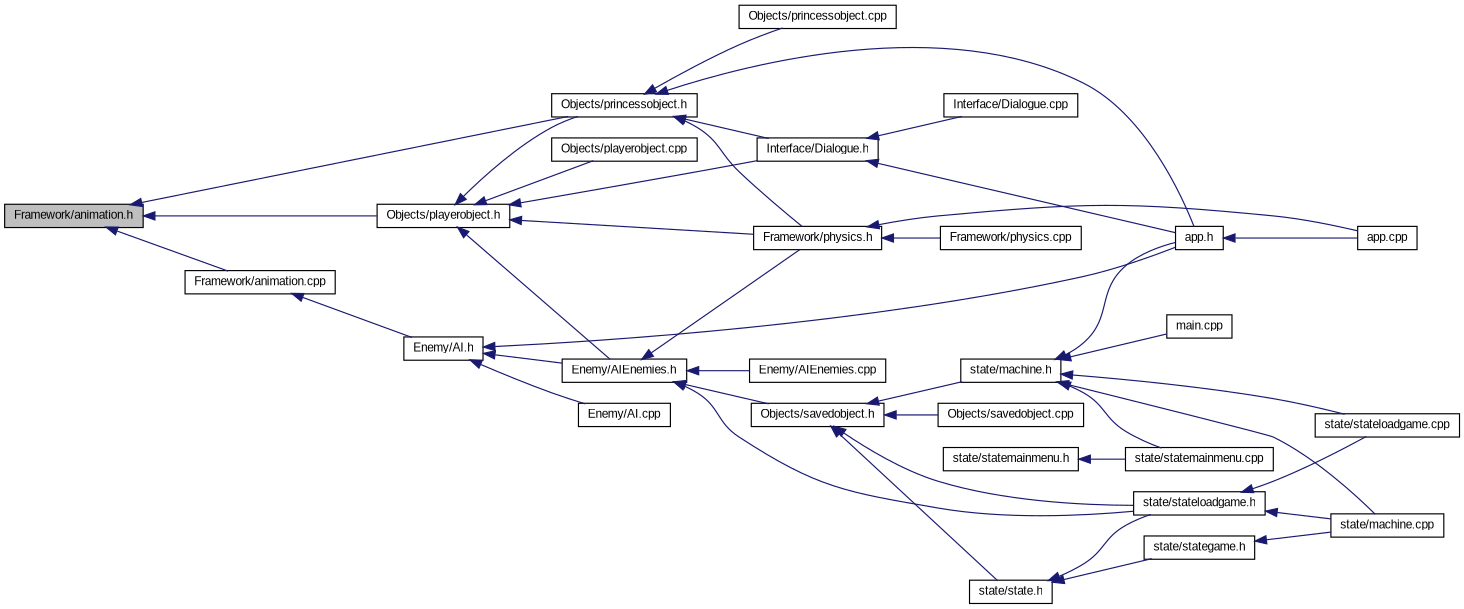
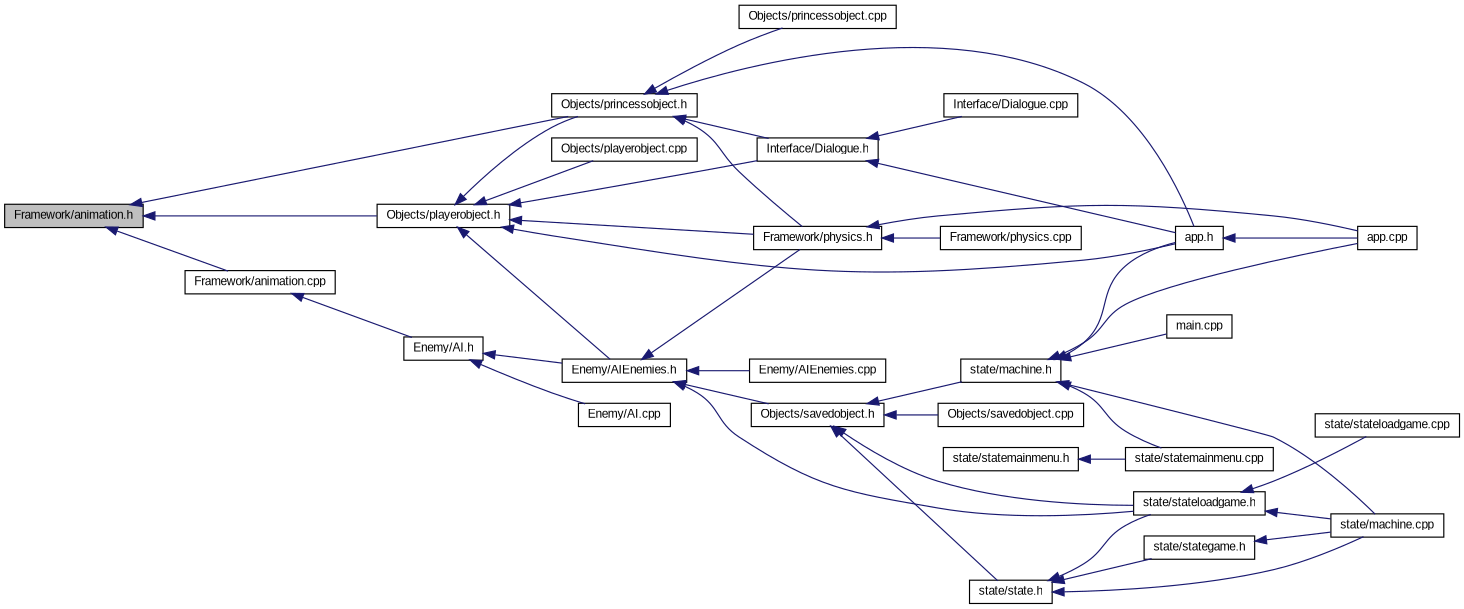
edge "app.h" -> "Enemy/AI.h": now "app.h" -> "Objects/playerobject.h"
edge "state/stateloadgame.cpp" -> "state/machine.h": now "app.cpp" -> "state/machine.h"
edge "state/machine.cpp" -> "state/state.h": added
